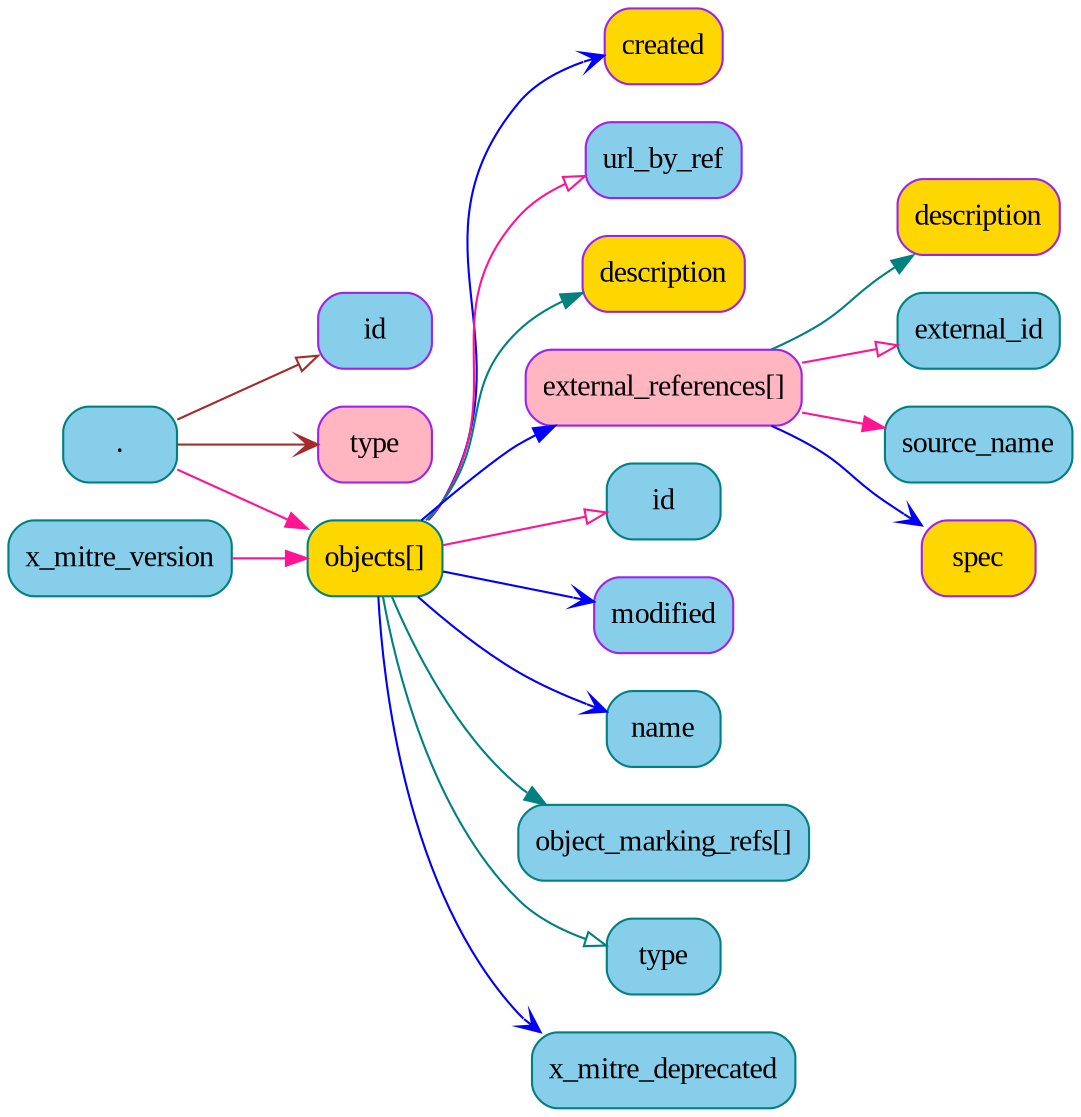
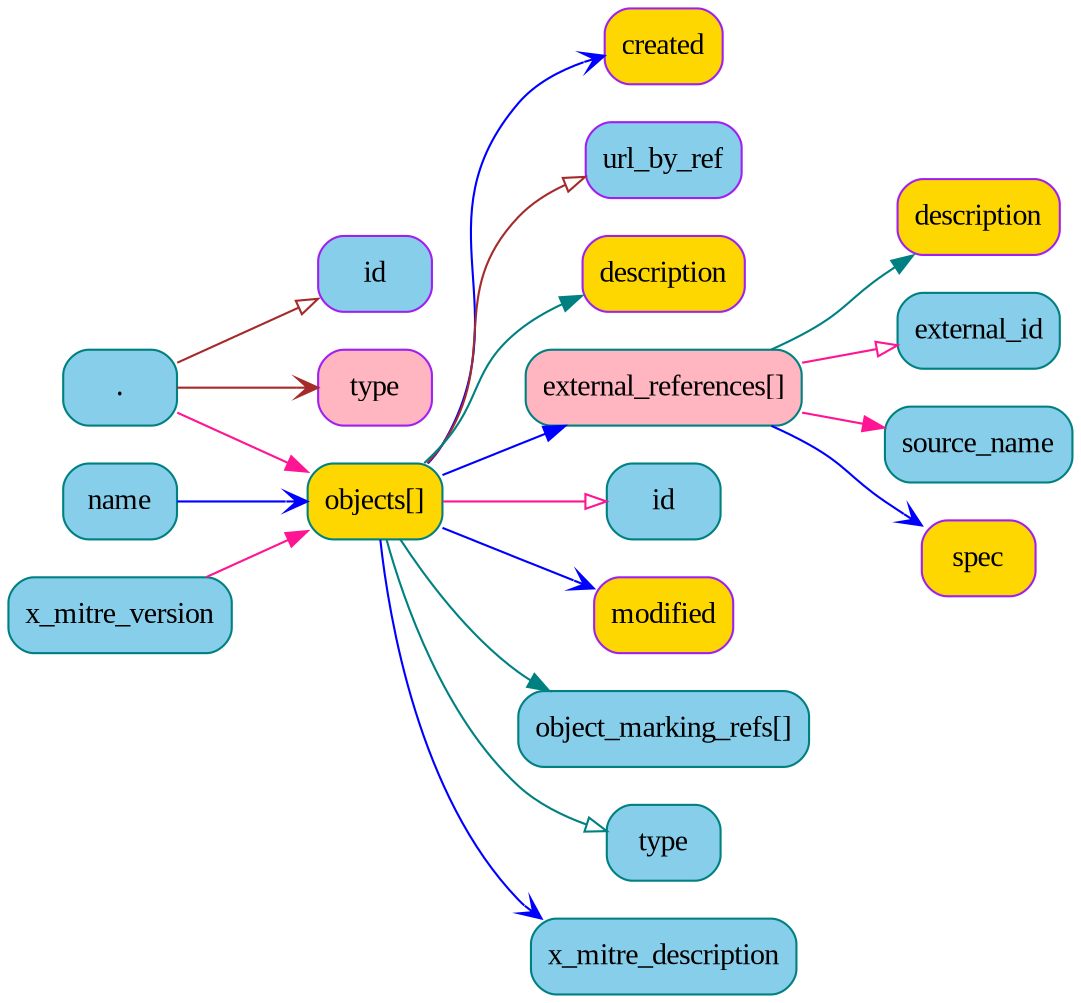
edge "objects[]" -> "url_by_ref": color deeppink -> brown
node "external_references[]": color purple -> teal
node "modified": fillcolor skyblue -> gold
edge "objects[]" -> "name": reversed
node "x_mitre_deprecated": label "x_mitre_deprecated" -> "x_mitre_description"
